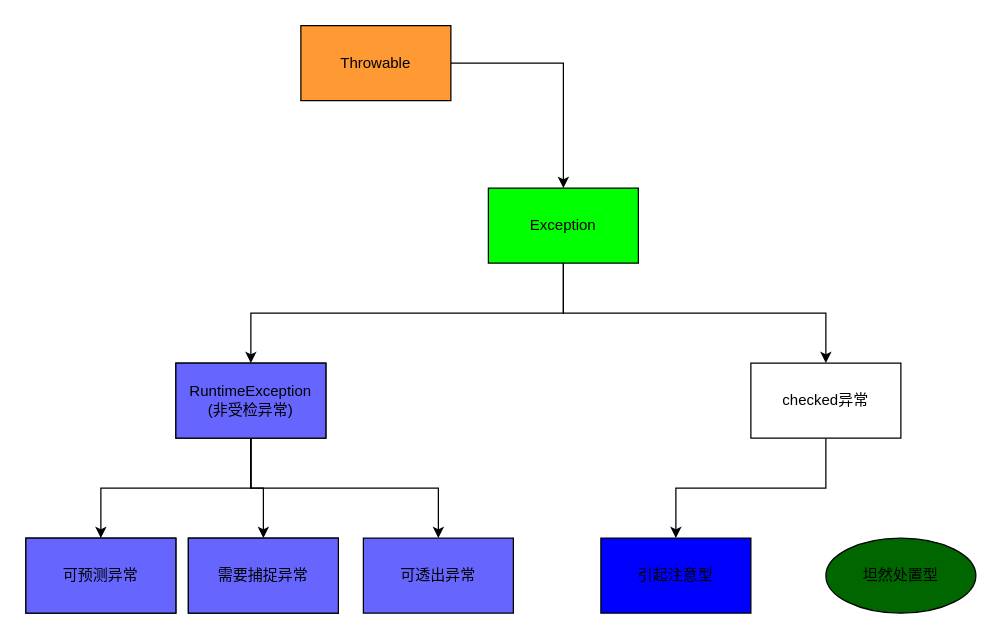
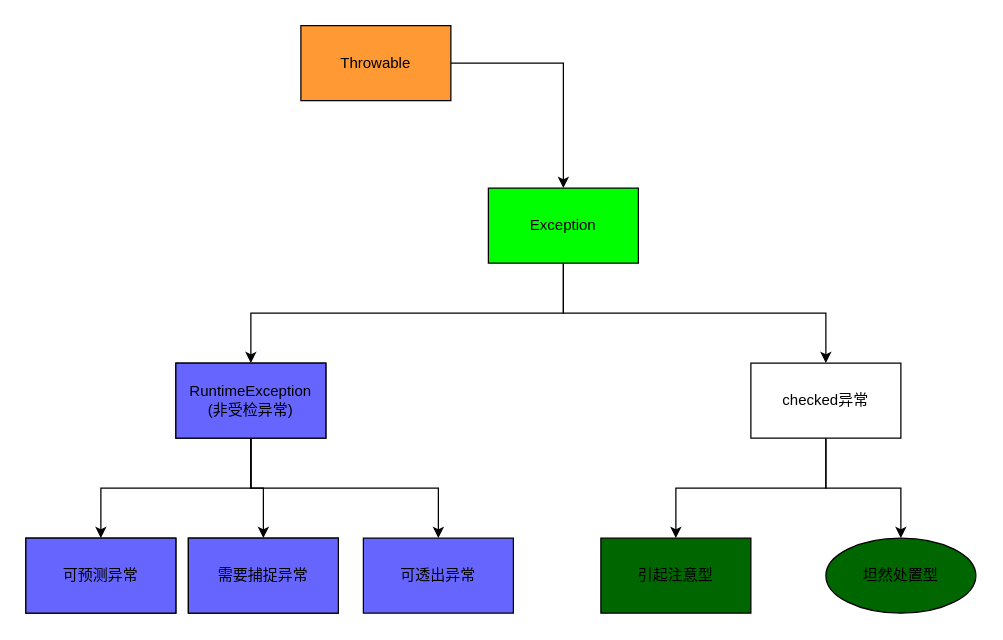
edge "checked异常" -> "坦然处置型": added
node "引起注意型": fillcolor #0000ff -> #006600
